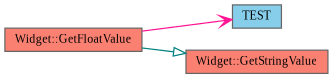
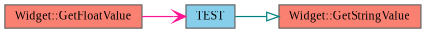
edge "Widget::GetFloatValue" -> "Widget::GetStringValue": now "TEST" -> "Widget::GetStringValue"
